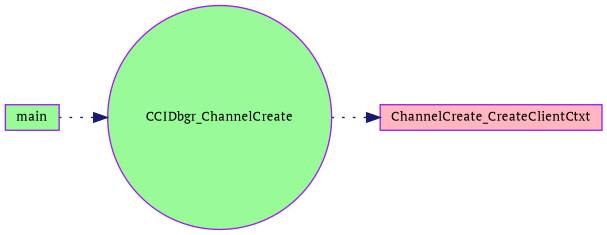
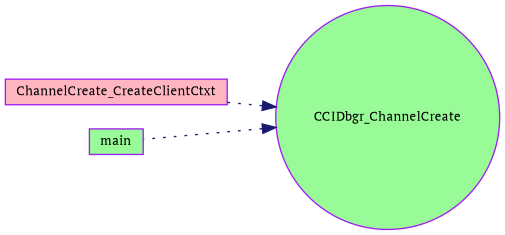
edge "CCIDbgr_ChannelCreate" -> "ChannelCreate_CreateClientCtxt": reversed
